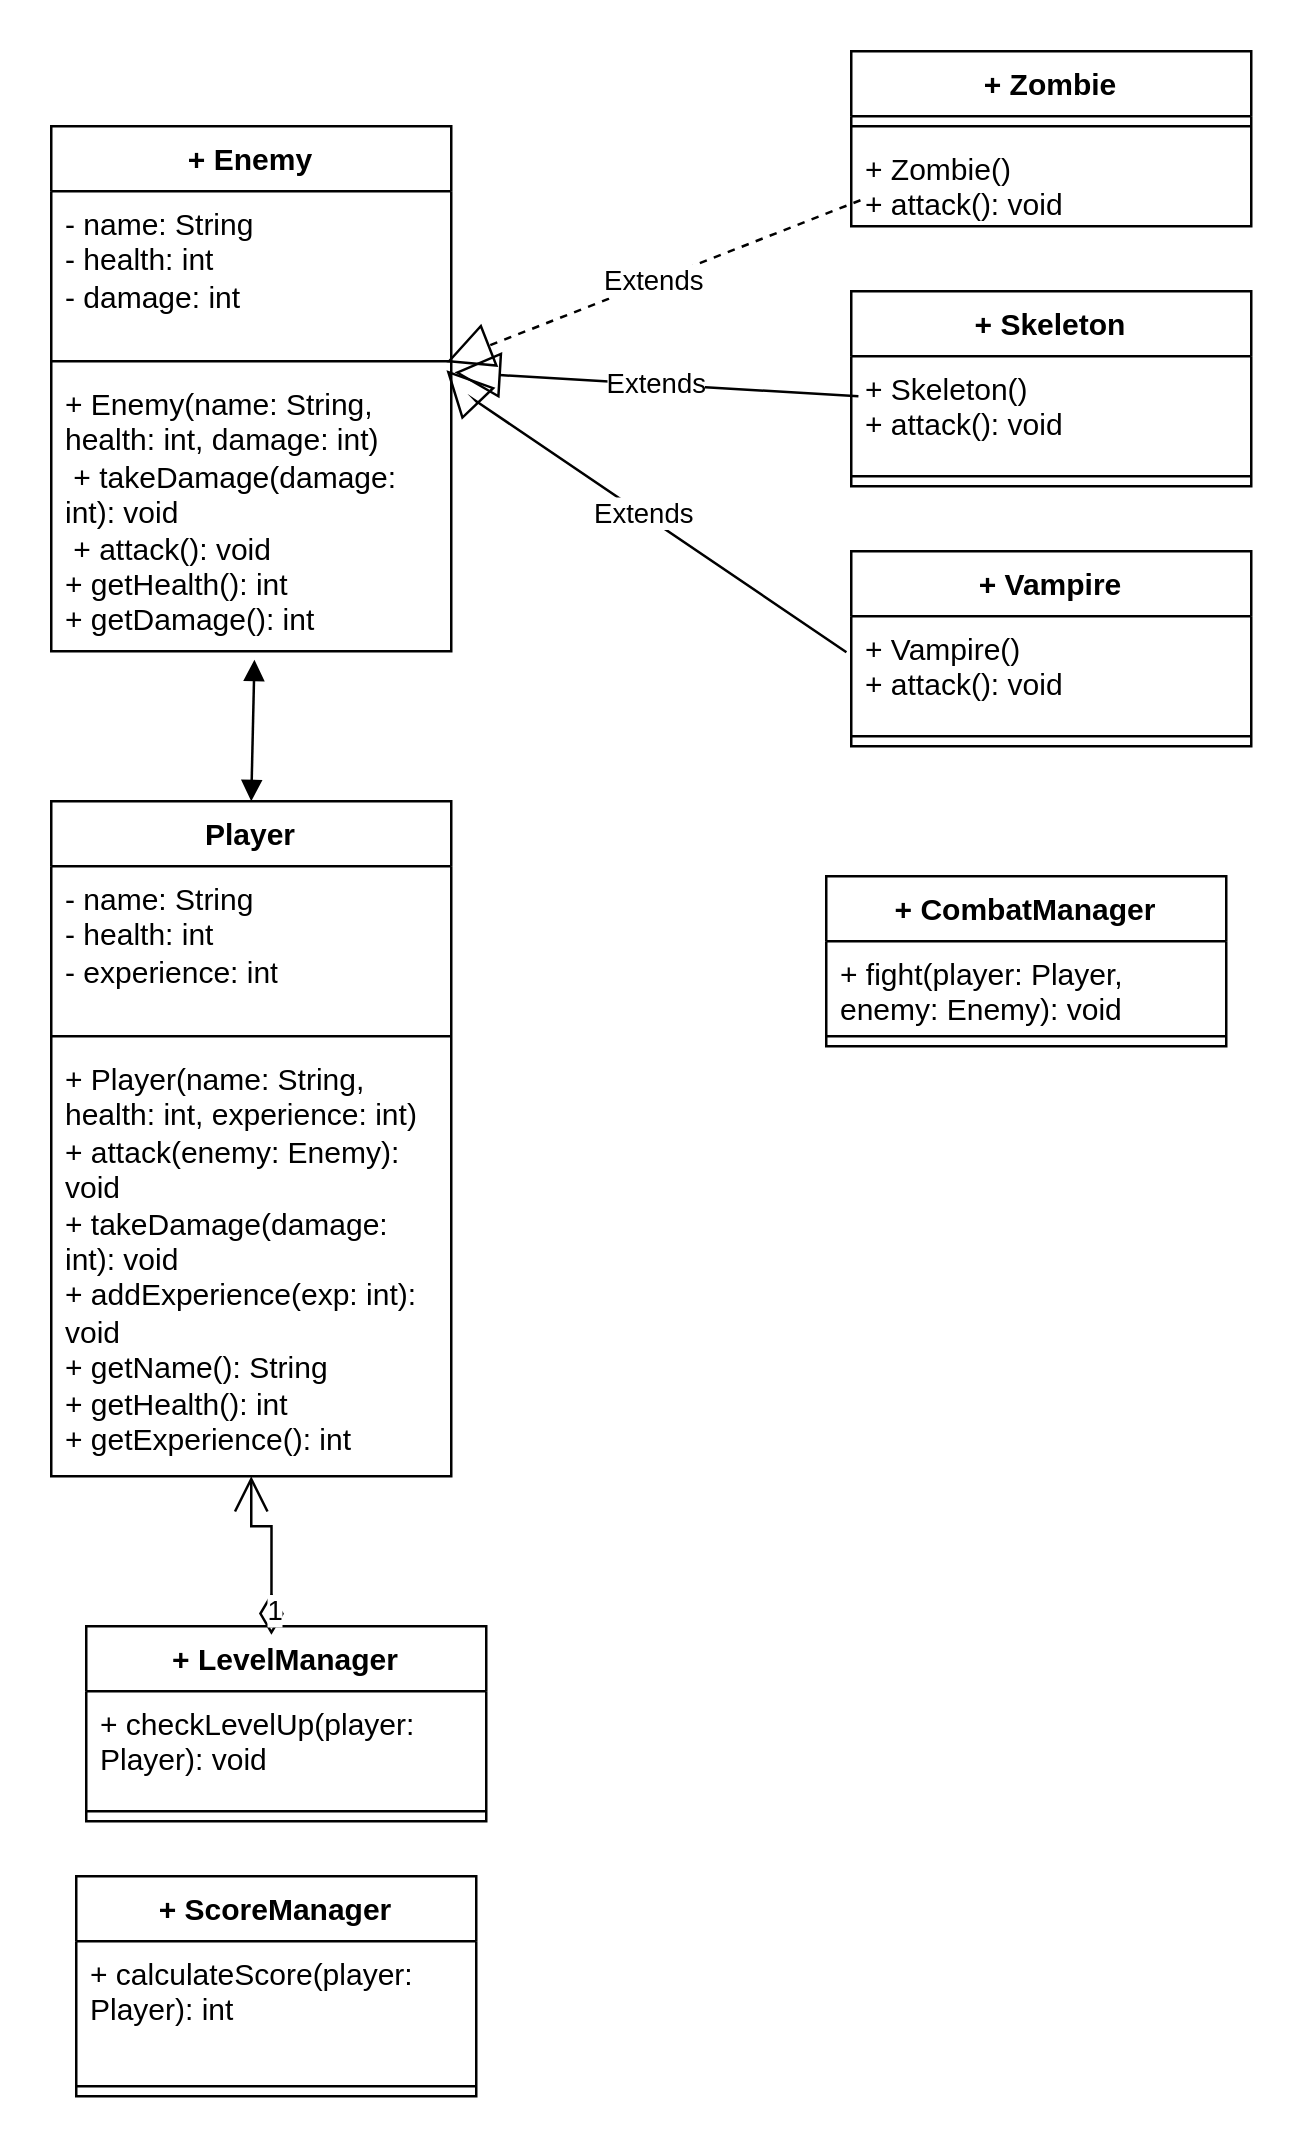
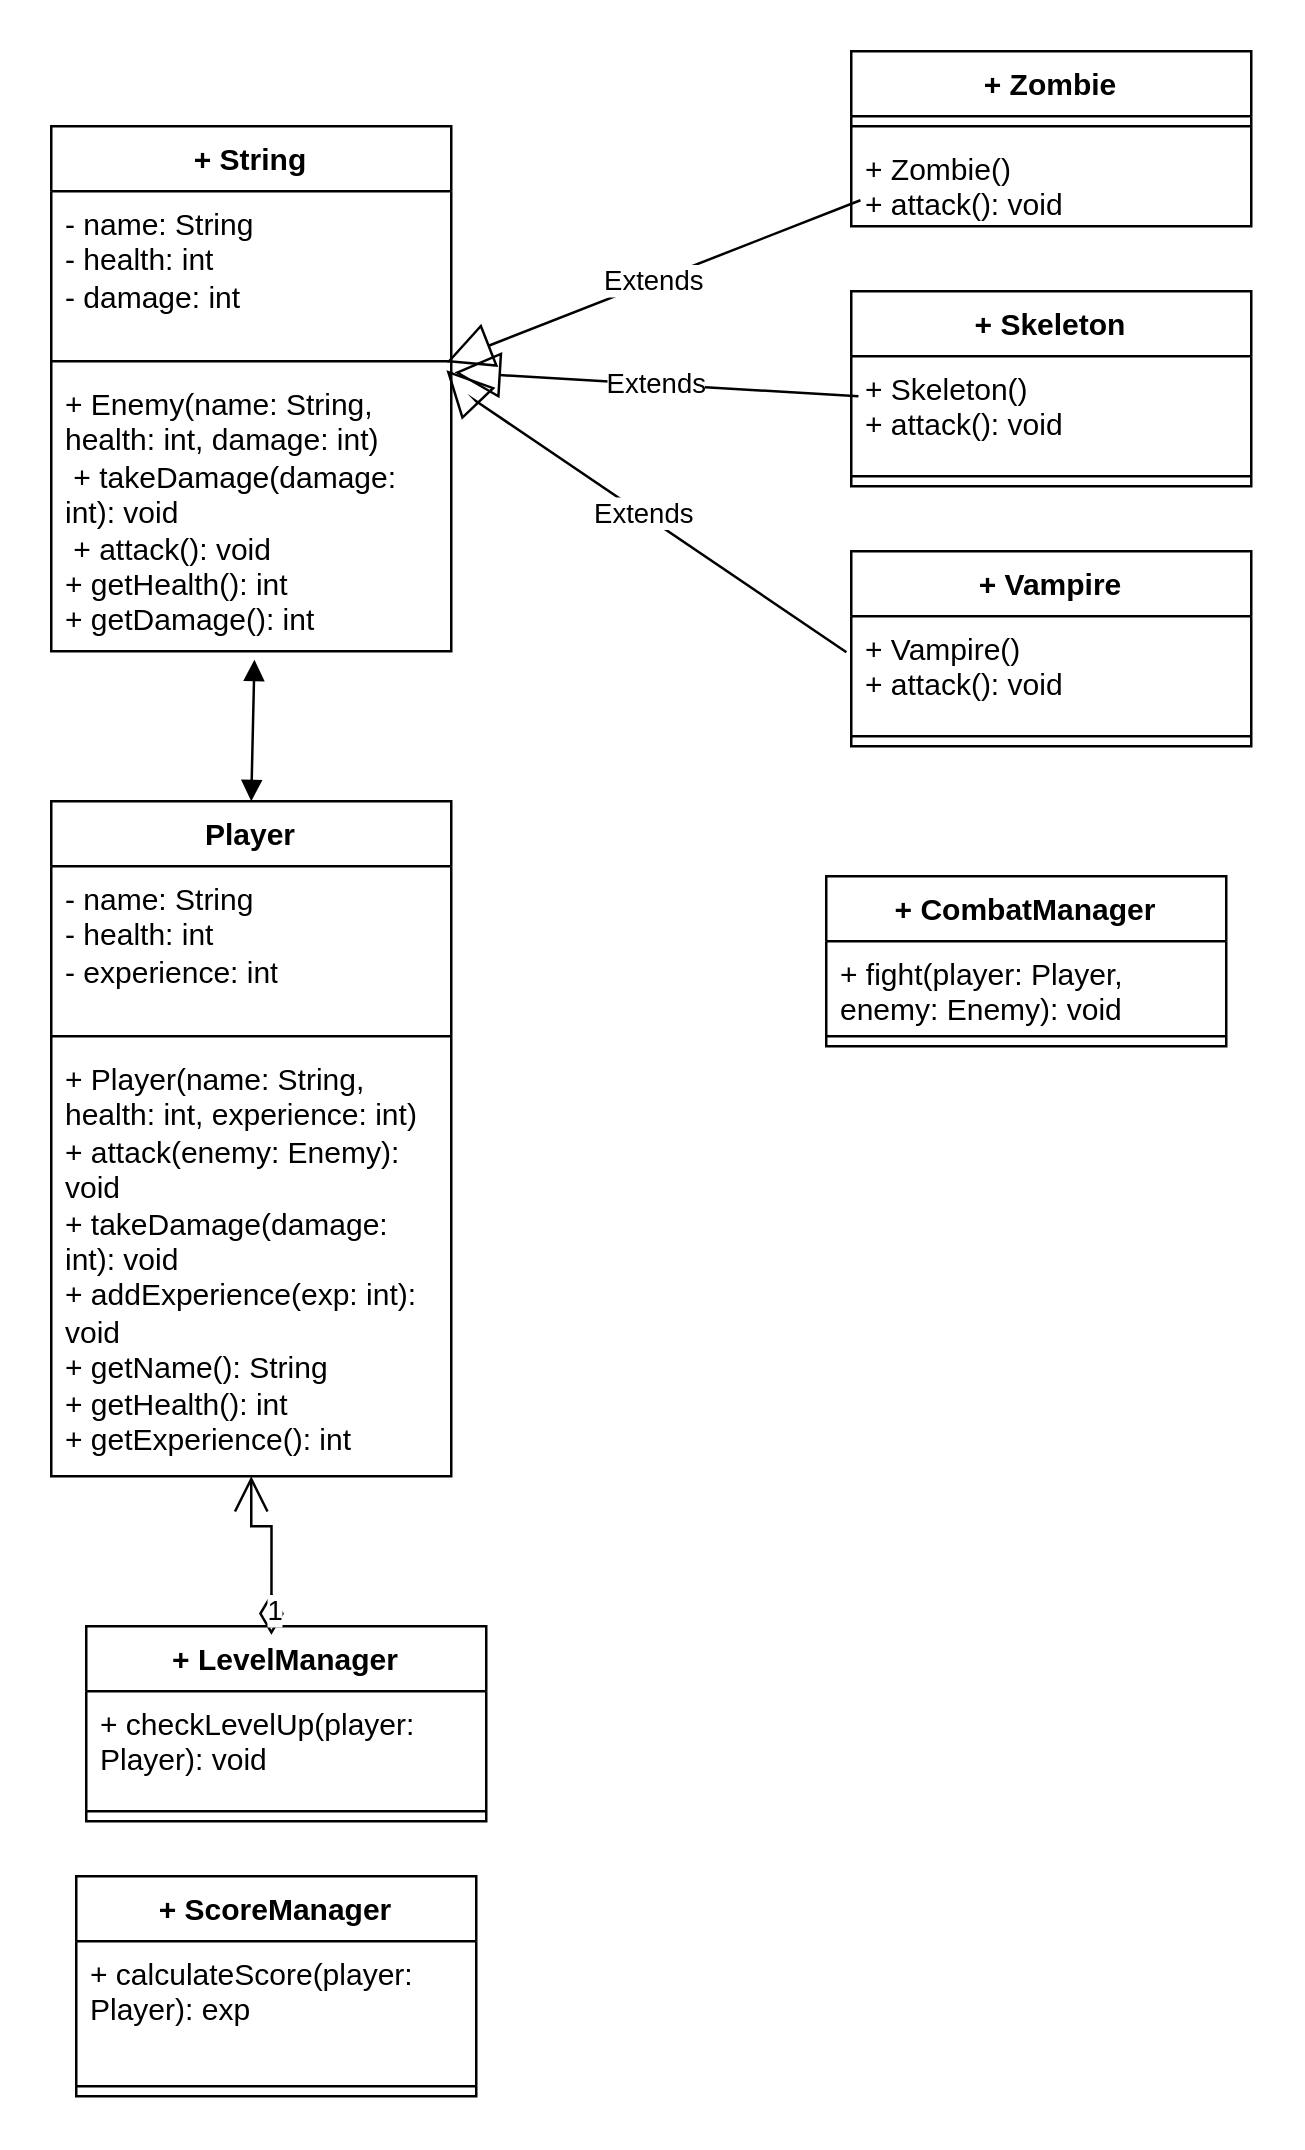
node "+ Enemy": label "+ Enemy" -> "+ String"
edge "+ Zombie() + attack(): void" -> "- name: String - health: int - damage: int": style dashed -> solid
node "+ calculateScore(player: Player): int": label "+ calculateScore(player: Player): int" -> "+ calculateScore(player: Player): exp"
